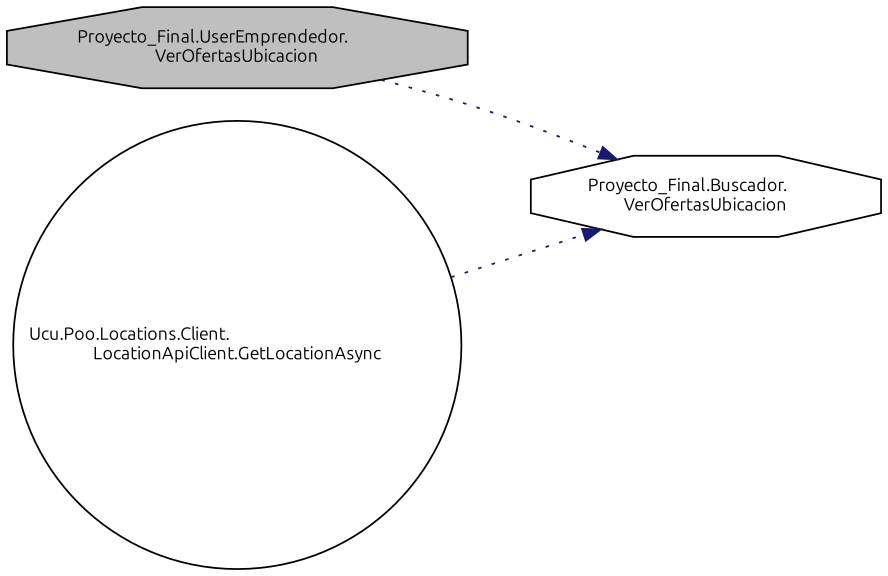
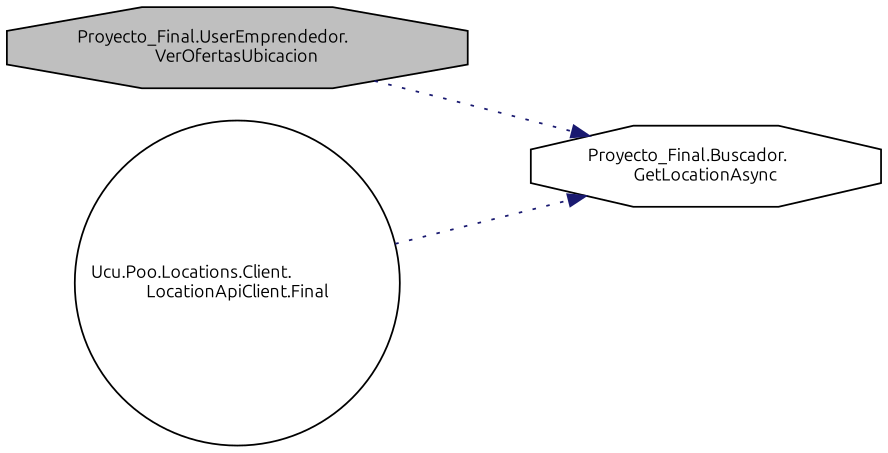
node "Proyecto_Final.Buscador. VerOfertasUbicacion": label "Proyecto_Final.Buscador. VerOfertasUbicacion" -> "Proyecto_Final.Buscador. GetLocationAsync"
node "Ucu.Poo.Locations.Client. LocationApiClient.GetLocationAsync": label "Ucu.Poo.Locations.Client. LocationApiClient.GetLocationAsync" -> "Ucu.Poo.Locations.Client. LocationApiClient.Final"
